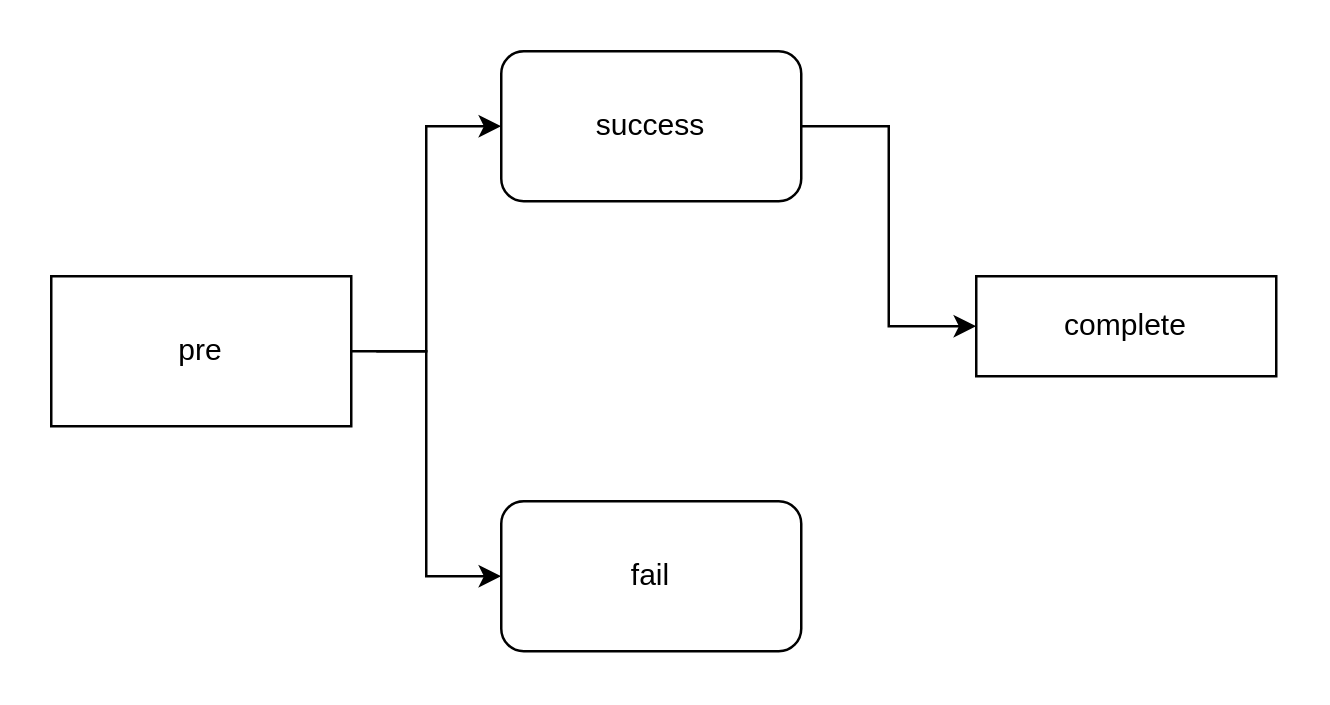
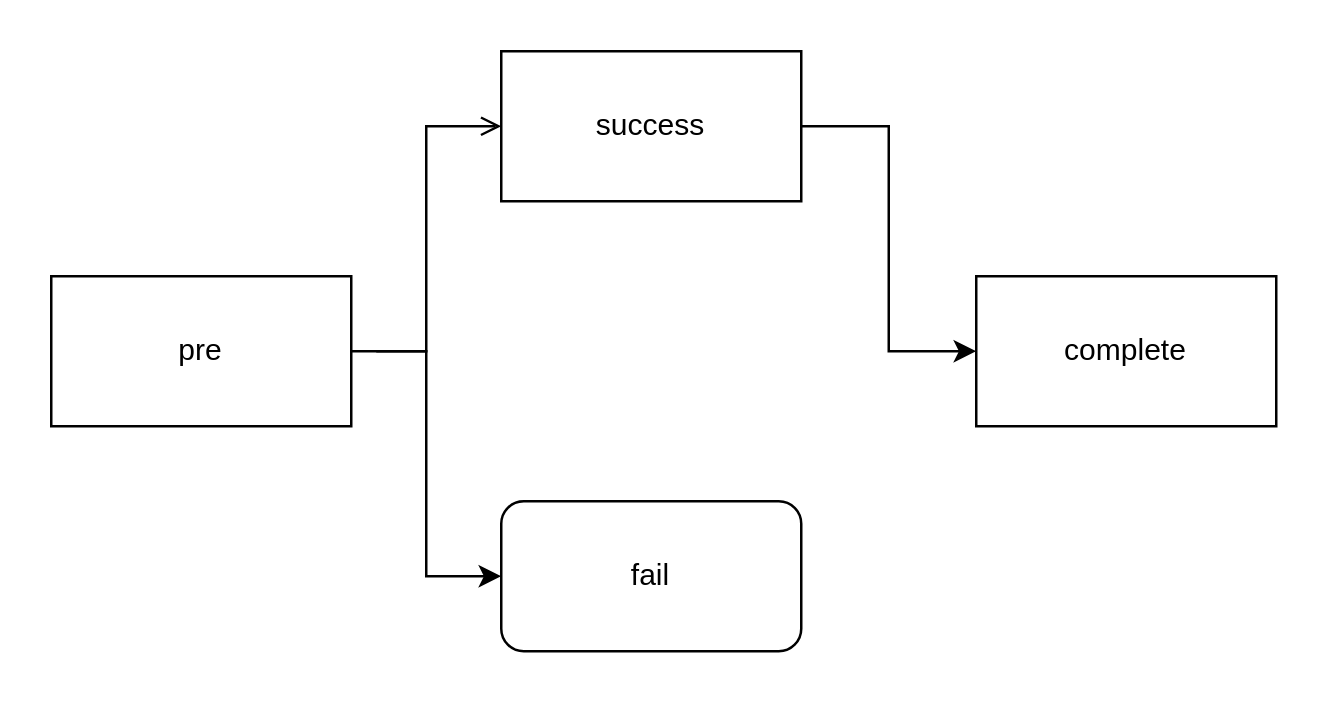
edge "pre" -> "success": arrowhead classic -> open
node "success": shape rounded rectangle -> rectangle
node "complete": size 300x100 -> 300x150
